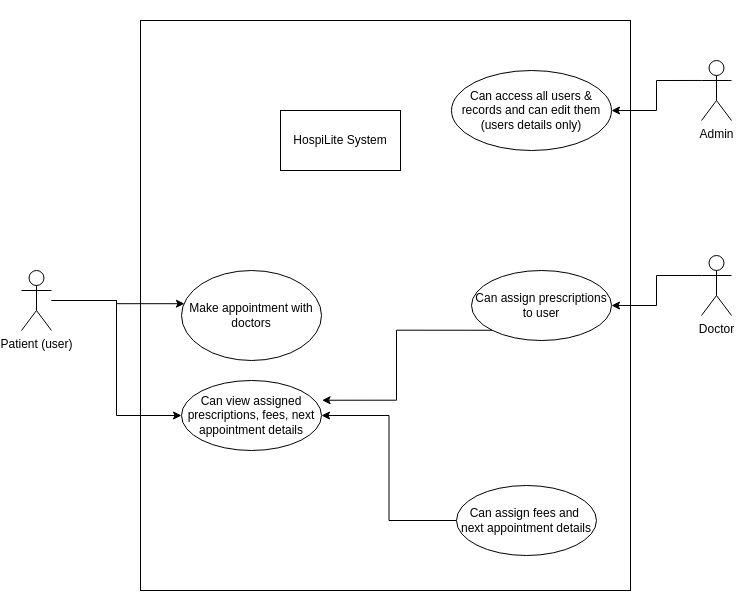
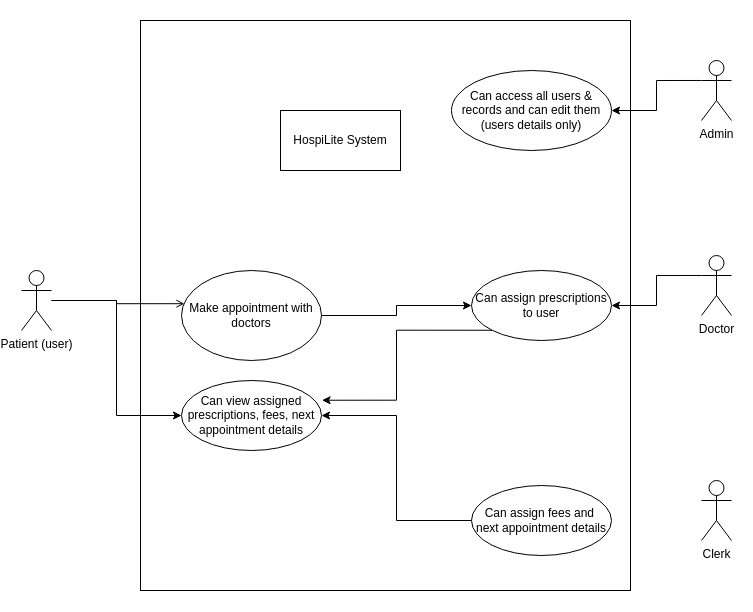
edge "Patient (user)" -> "Make appointment with doctors": arrowhead classic -> open
edge "Make appointment with doctors" -> "Can assign prescriptions to user": added
node "Clerk": added
node "Can assign fees and next appointment details": moved (527, 521) -> (542, 521)
